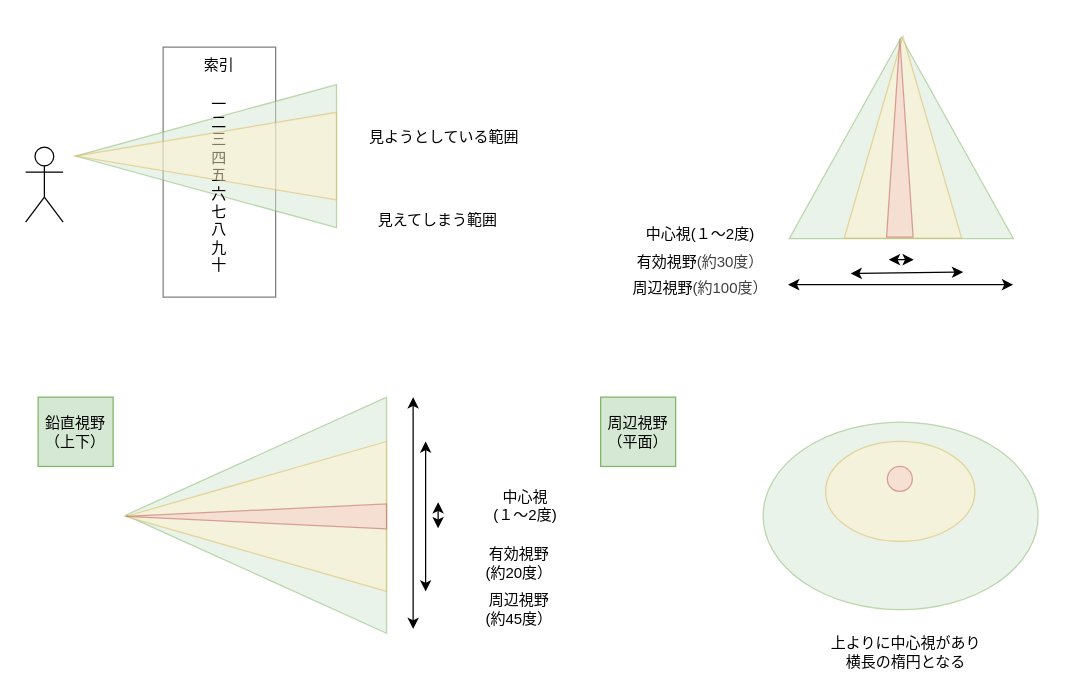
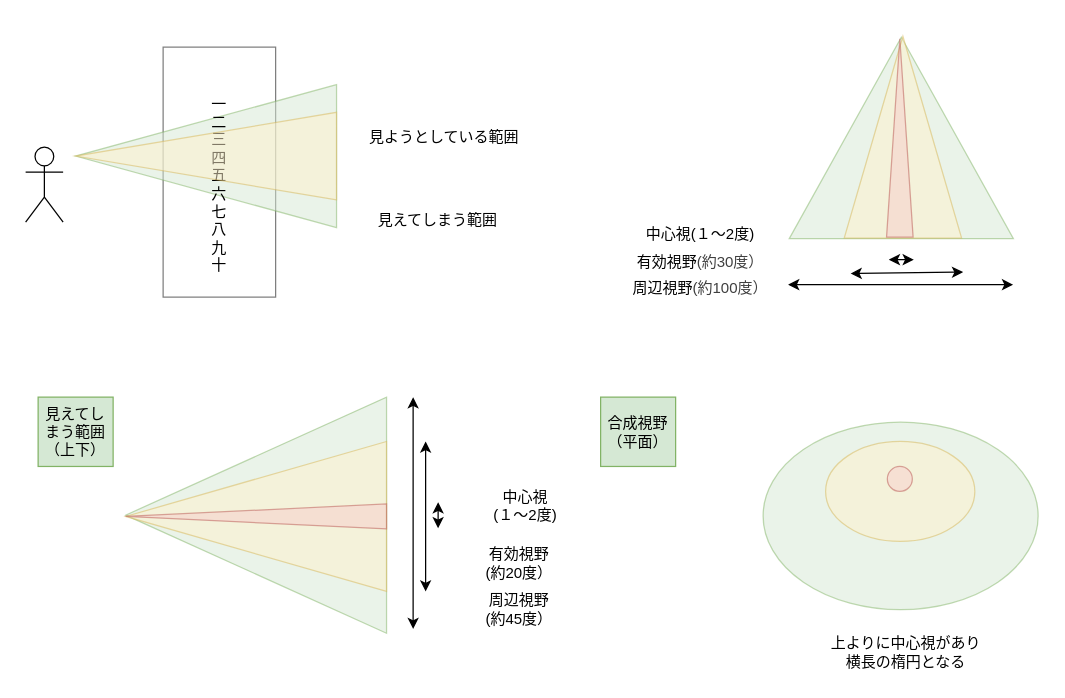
node "索引": removed
node "鉛直視野 （上下）": label "鉛直視野 （上下）" -> "見えてしまう範囲 （上下）"
node "周辺視野 （平面）": label "周辺視野 （平面）" -> "合成視野 （平面）"
